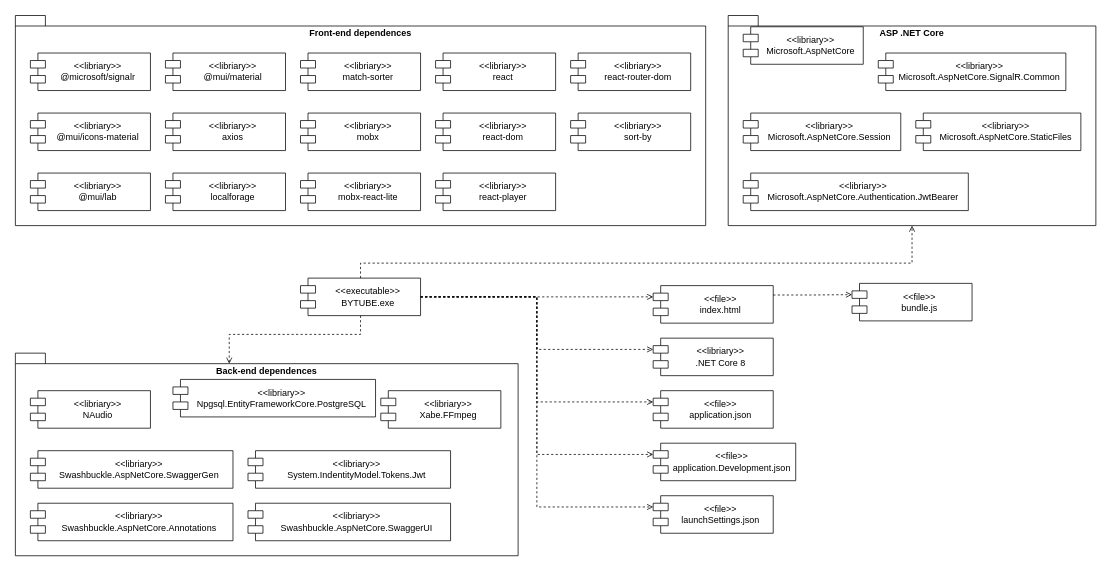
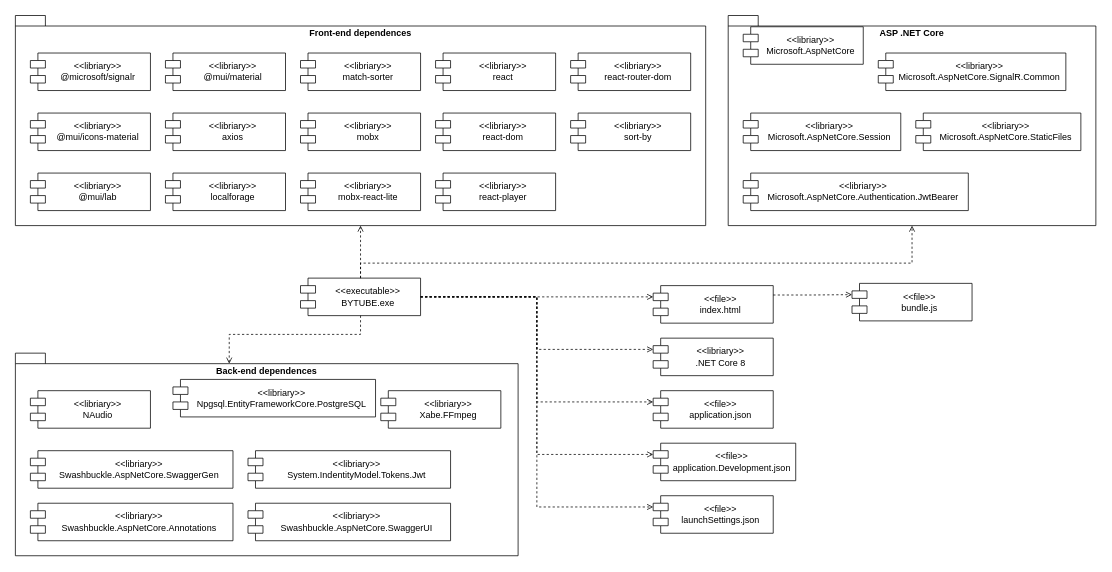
edge "<<executable>> BYTUBE.exe" -> "Front-end dependences": added
